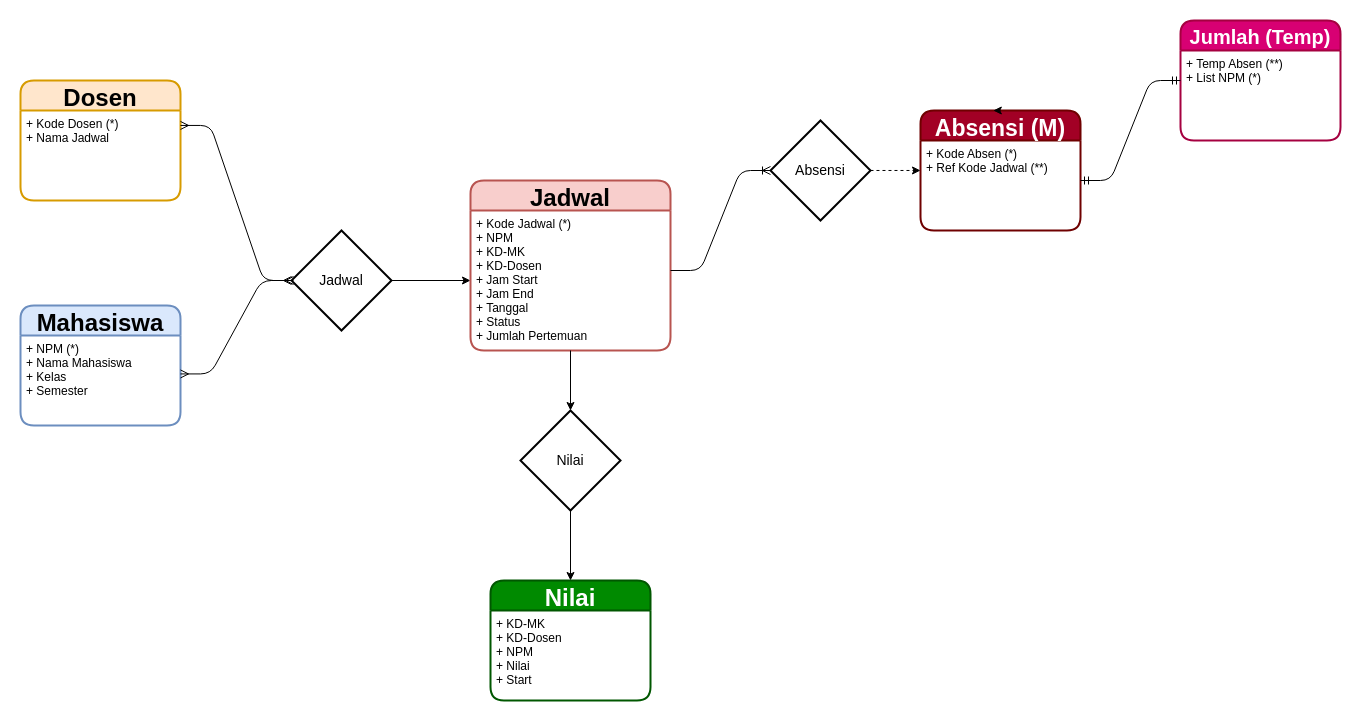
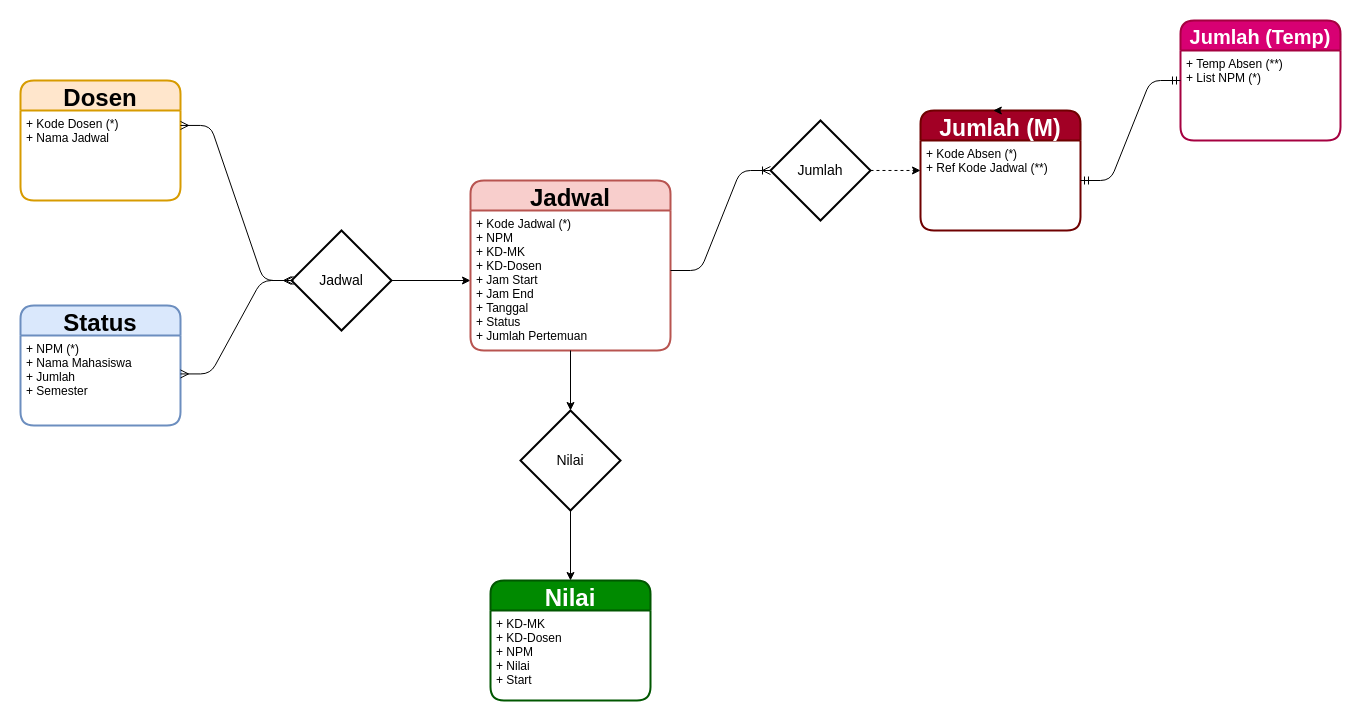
node "Absensi (M)": label "Absensi (M)" -> "Jumlah (M)"
node "Absensi": label "Absensi" -> "Jumlah"
node "Mahasiswa": label "Mahasiswa" -> "Status"
node "+ NPM (*) + Nama Mahasiswa + Kelas + Semester": label "+ NPM (*) + Nama Mahasiswa + Kelas + Semester" -> "+ NPM (*) + Nama Mahasiswa + Jumlah + Semester"
